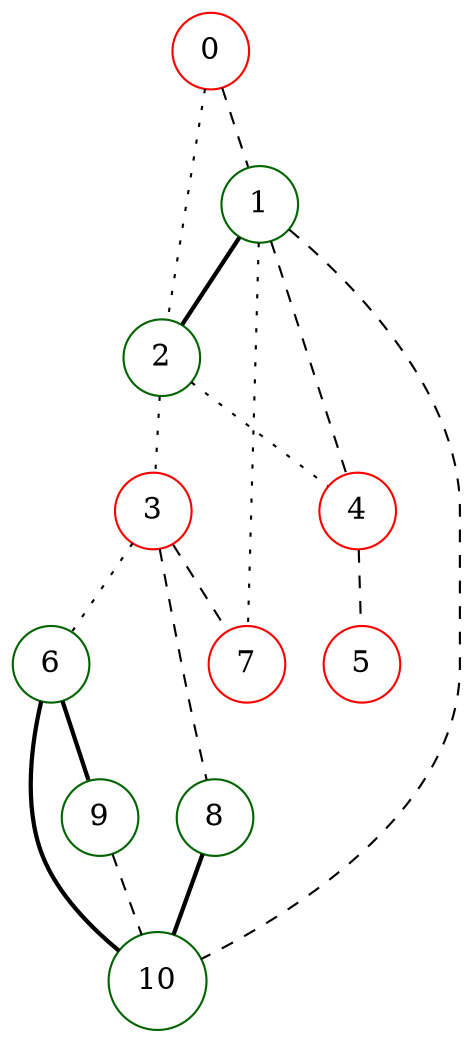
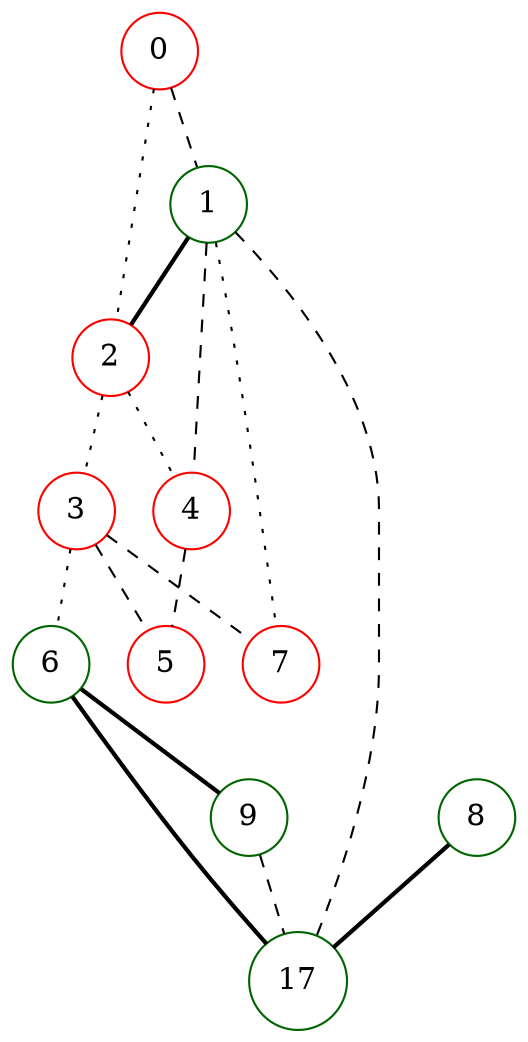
node "2": color darkgreen -> red
edge "3" -- "8": now "3" -- "5"
node "10": label "10" -> "17"
